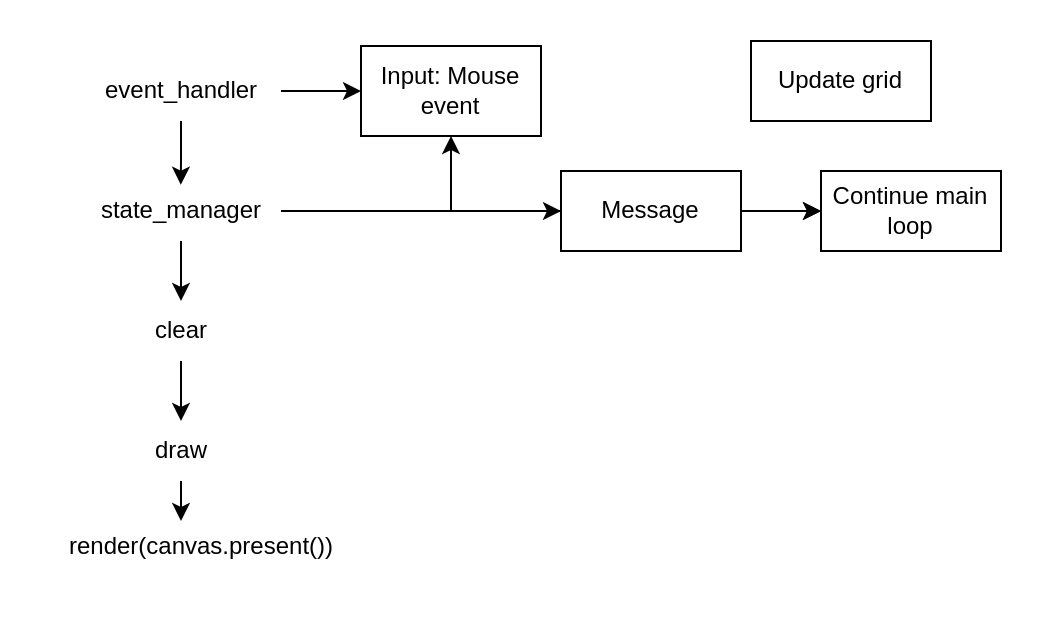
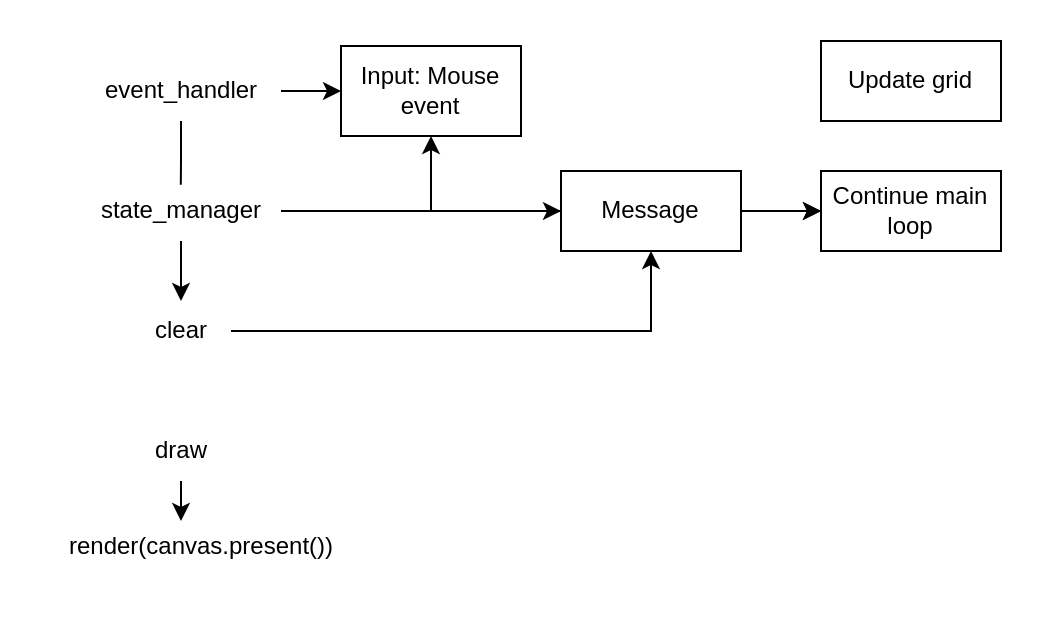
node "Update grid": moved (841, 81) -> (911, 81)
node "Input: Mouse event": moved (451, 91) -> (431, 91)
edge "event_handler" -> "state_manager": arrowhead classic -> none
edge "clear" -> "draw": now "clear" -> "Message"
